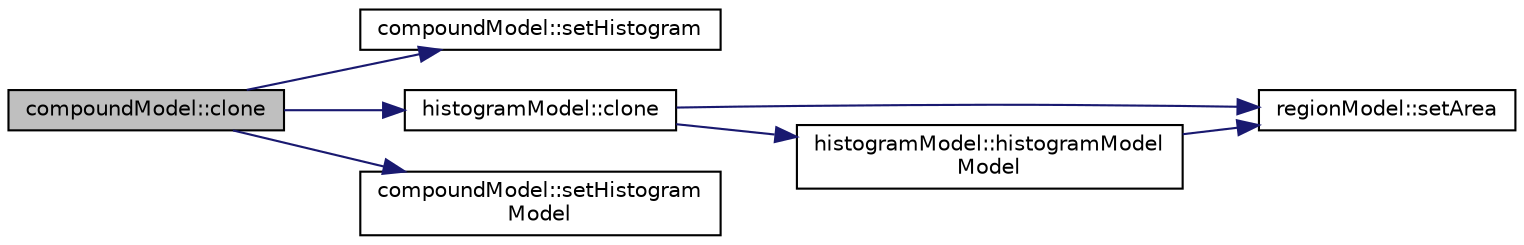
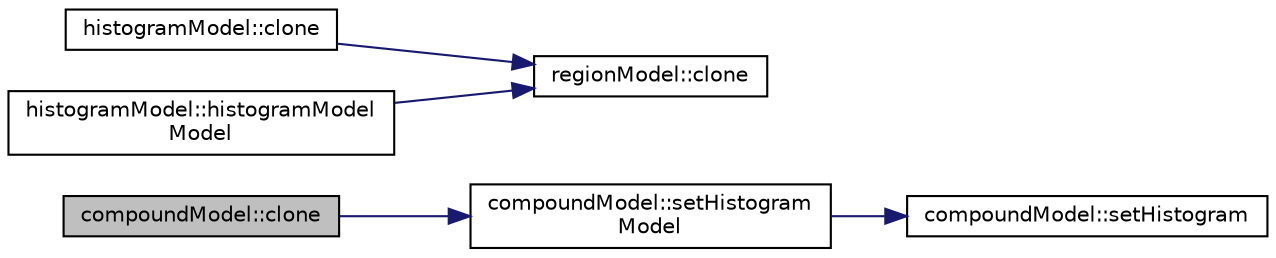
edge "compoundModel::clone" -> "compoundModel::setHistogram": now "compoundModel::setHistogram Model" -> "compoundModel::setHistogram"
edge "compoundModel::clone" -> "histogramModel::clone": removed
node "regionModel::setArea": label "regionModel::setArea" -> "regionModel::clone"
edge "histogramModel::clone" -> "histogramModel::histogramModel Model": removed
